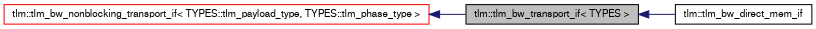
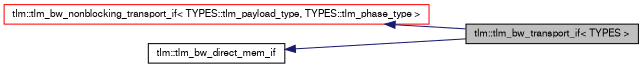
edge "tlm::tlm_bw_direct_mem_if" -> "tlm::tlm_bw_transport_if< TYPES >": reversed
